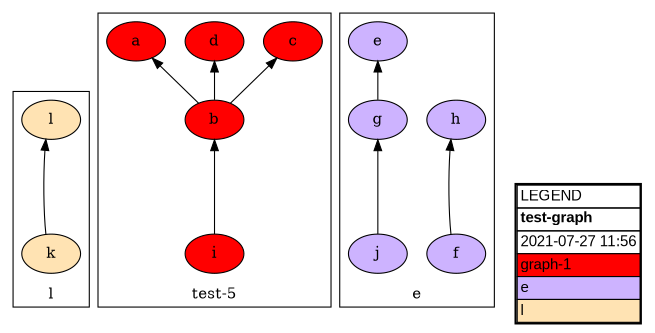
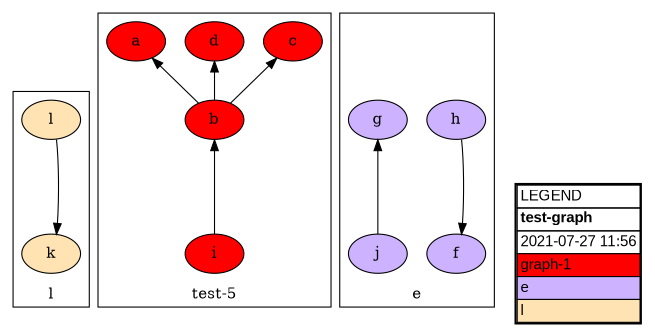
node "e": removed
edge "k" -> "l": reversed
edge "f" -> "h": reversed
